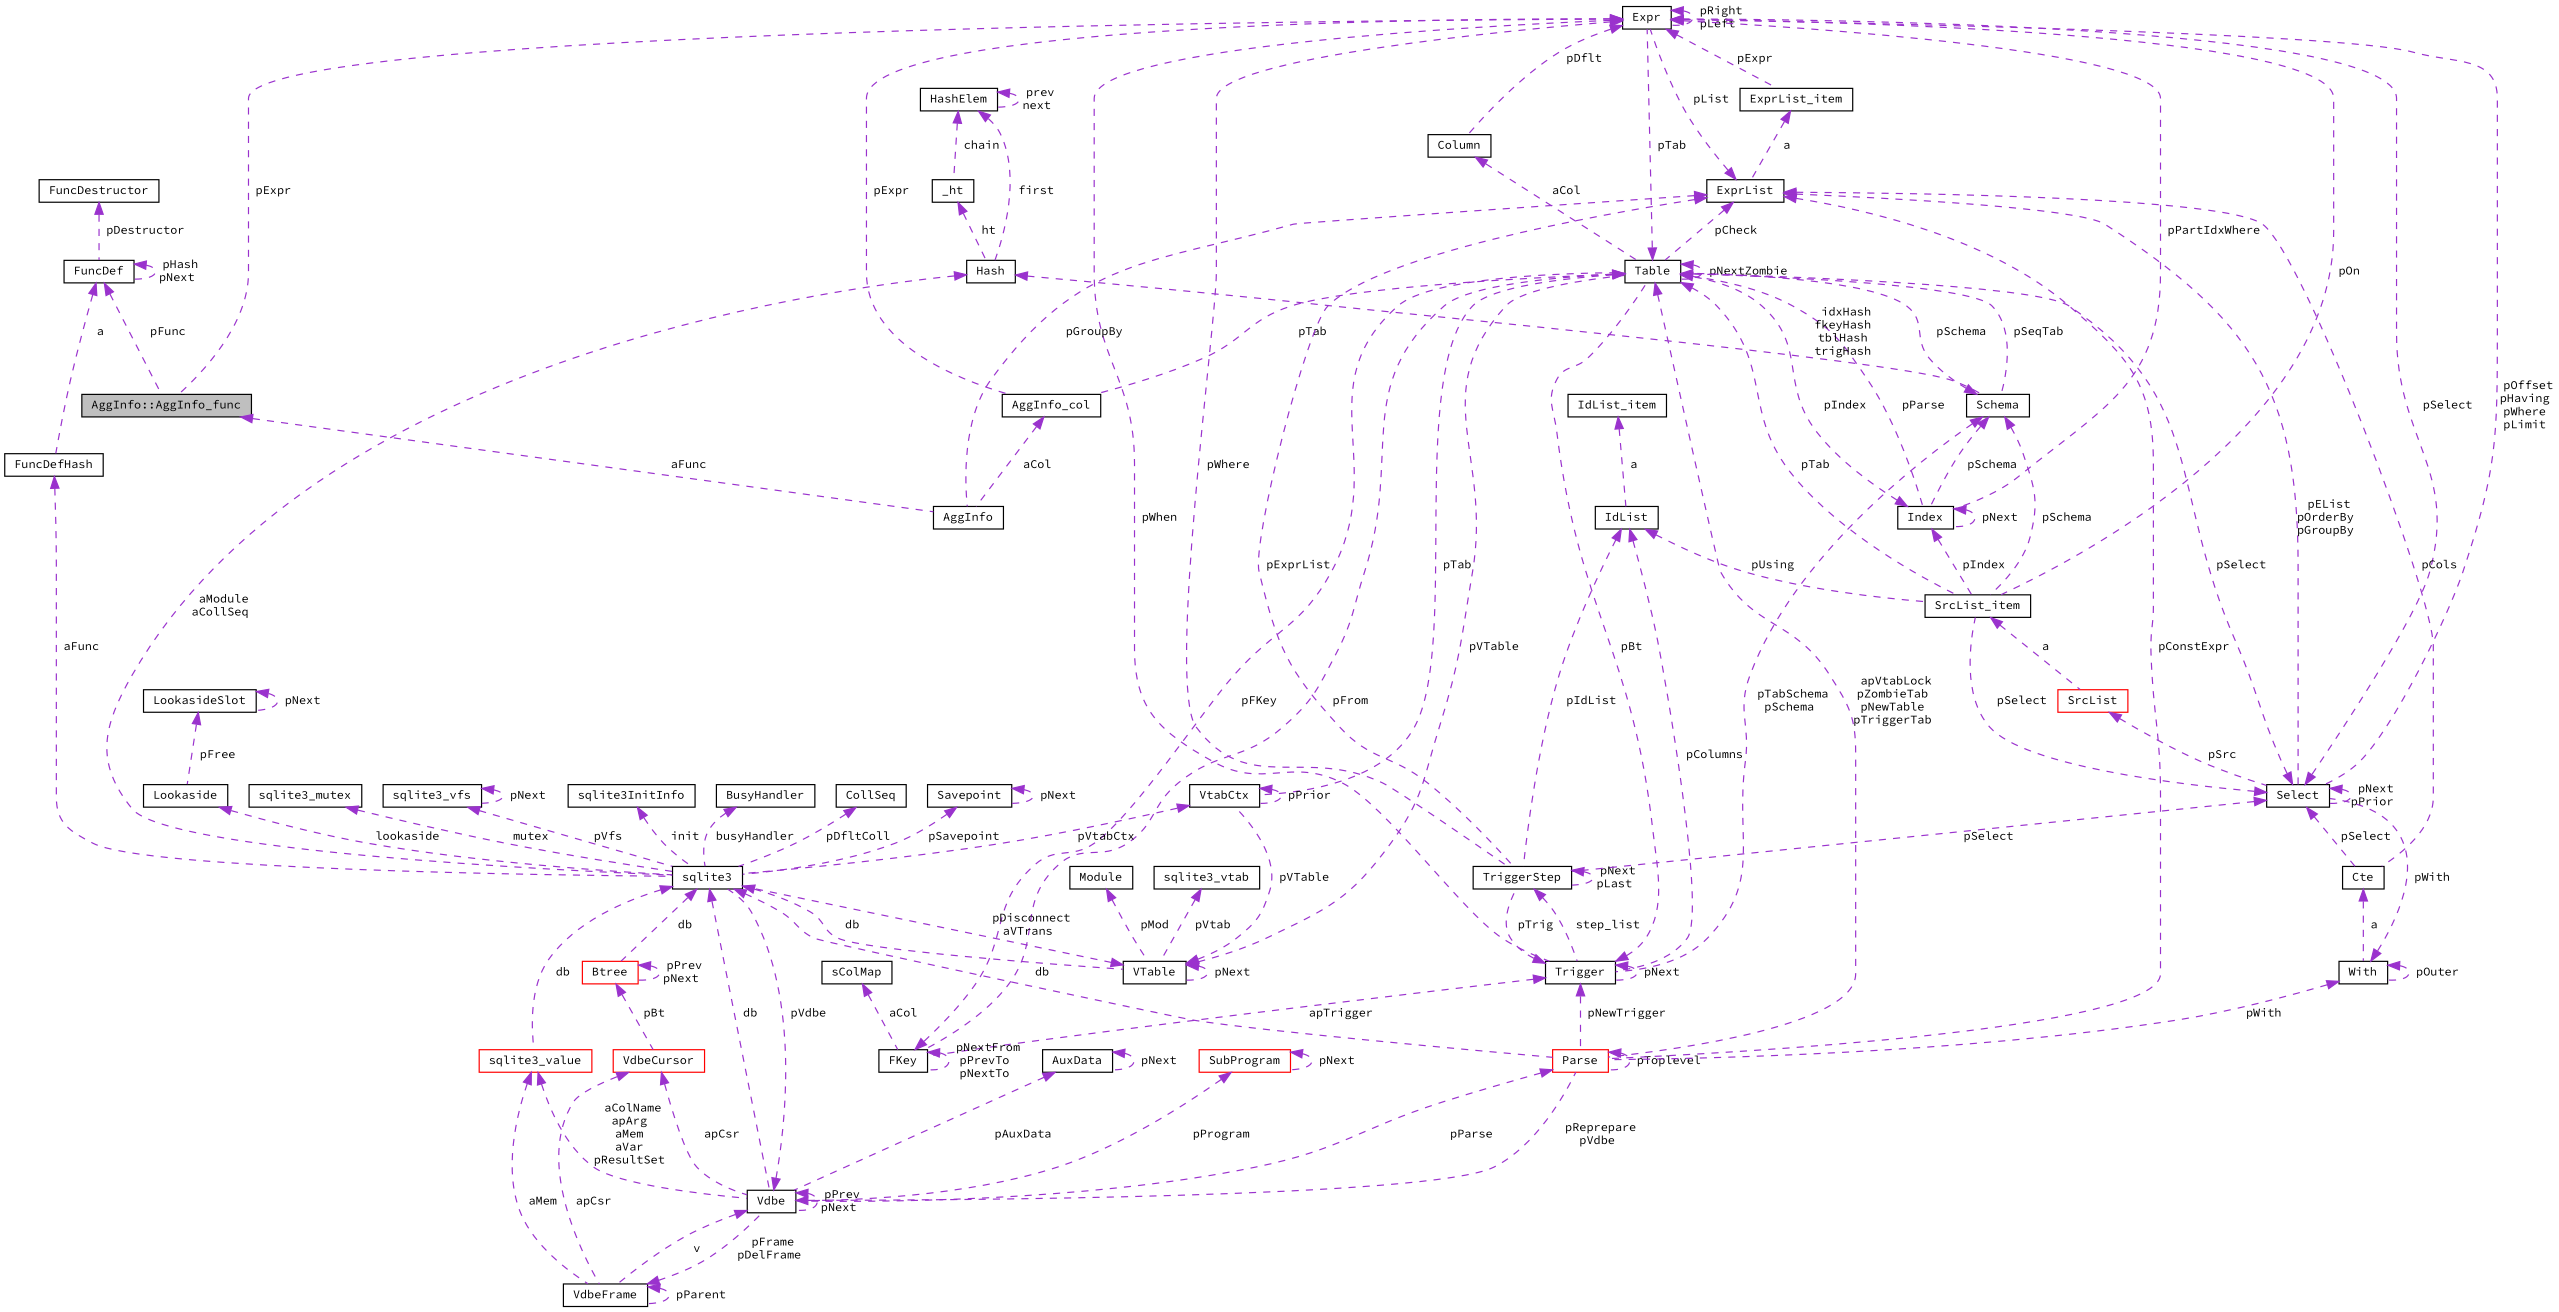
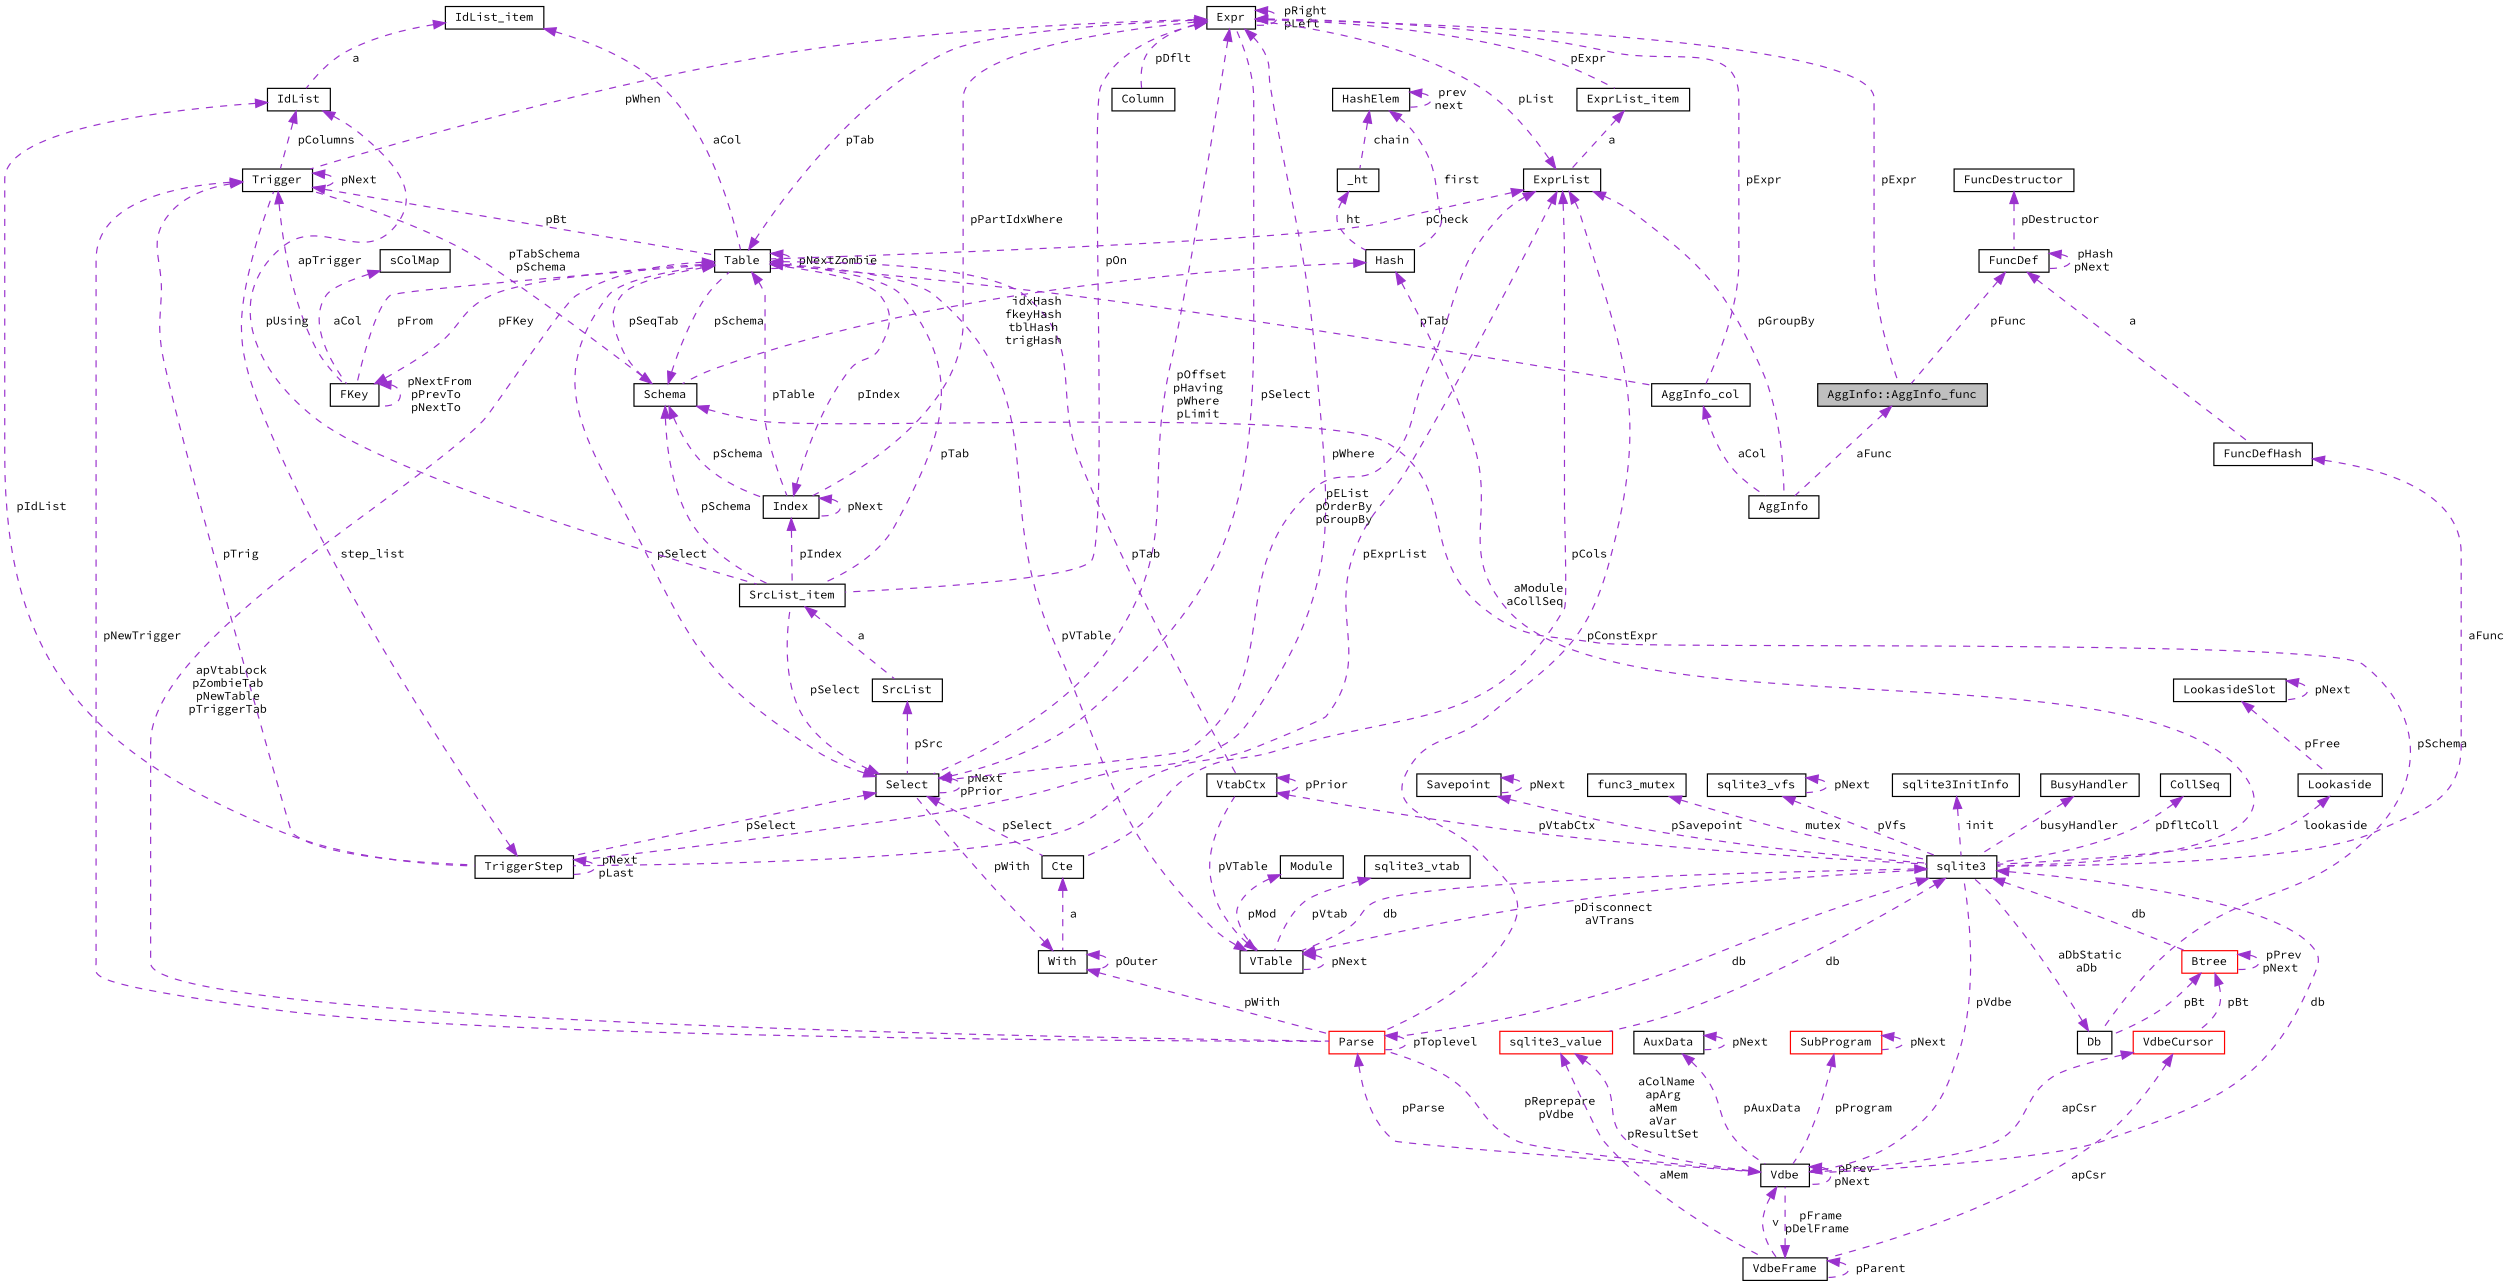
edge "Table" -> "Column": now "Table" -> "IdList_item"
edge "Index" -> "Table": label " pParse" -> " pTable"
node "SrcList": color red -> black
node "sqlite3_mutex": label "sqlite3_mutex" -> "func3_mutex"
node "Db": added
